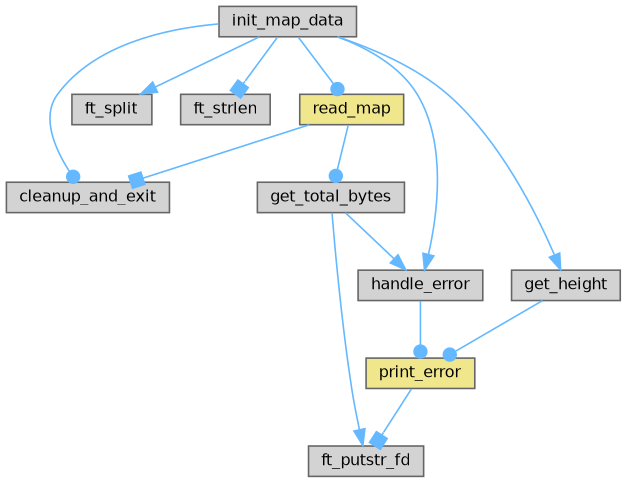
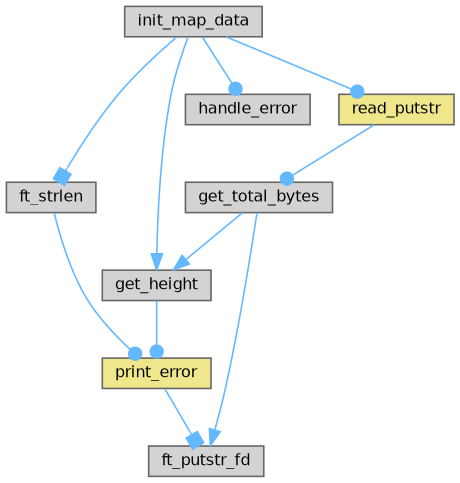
node "ft_split": removed
node "read_map": label "read_map" -> "read_putstr"
edge "init_map_data" -> "handle_error": arrowhead normal -> dot
node "cleanup_and_exit": removed
edge "get_total_bytes" -> "handle_error": now "get_total_bytes" -> "get_height"
edge "handle_error" -> "print_error": now "ft_strlen" -> "print_error"
